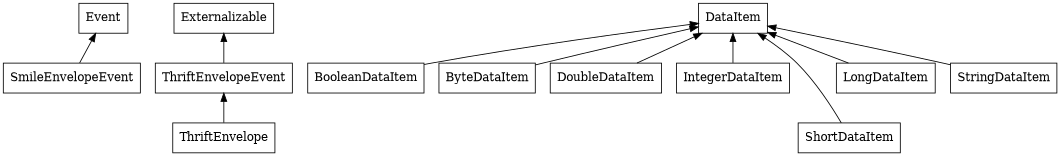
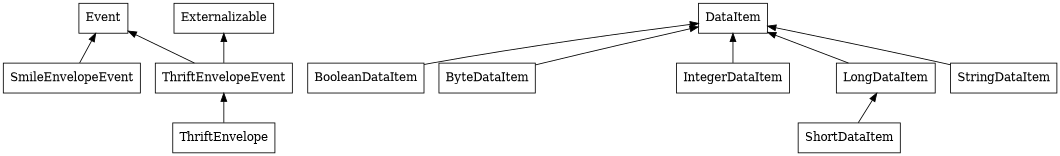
edge "ThriftEnvelopeEvent" -> "Event": added
edge "ShortDataItem" -> "DataItem": now "ShortDataItem" -> "LongDataItem"
node "DoubleDataItem": removed
